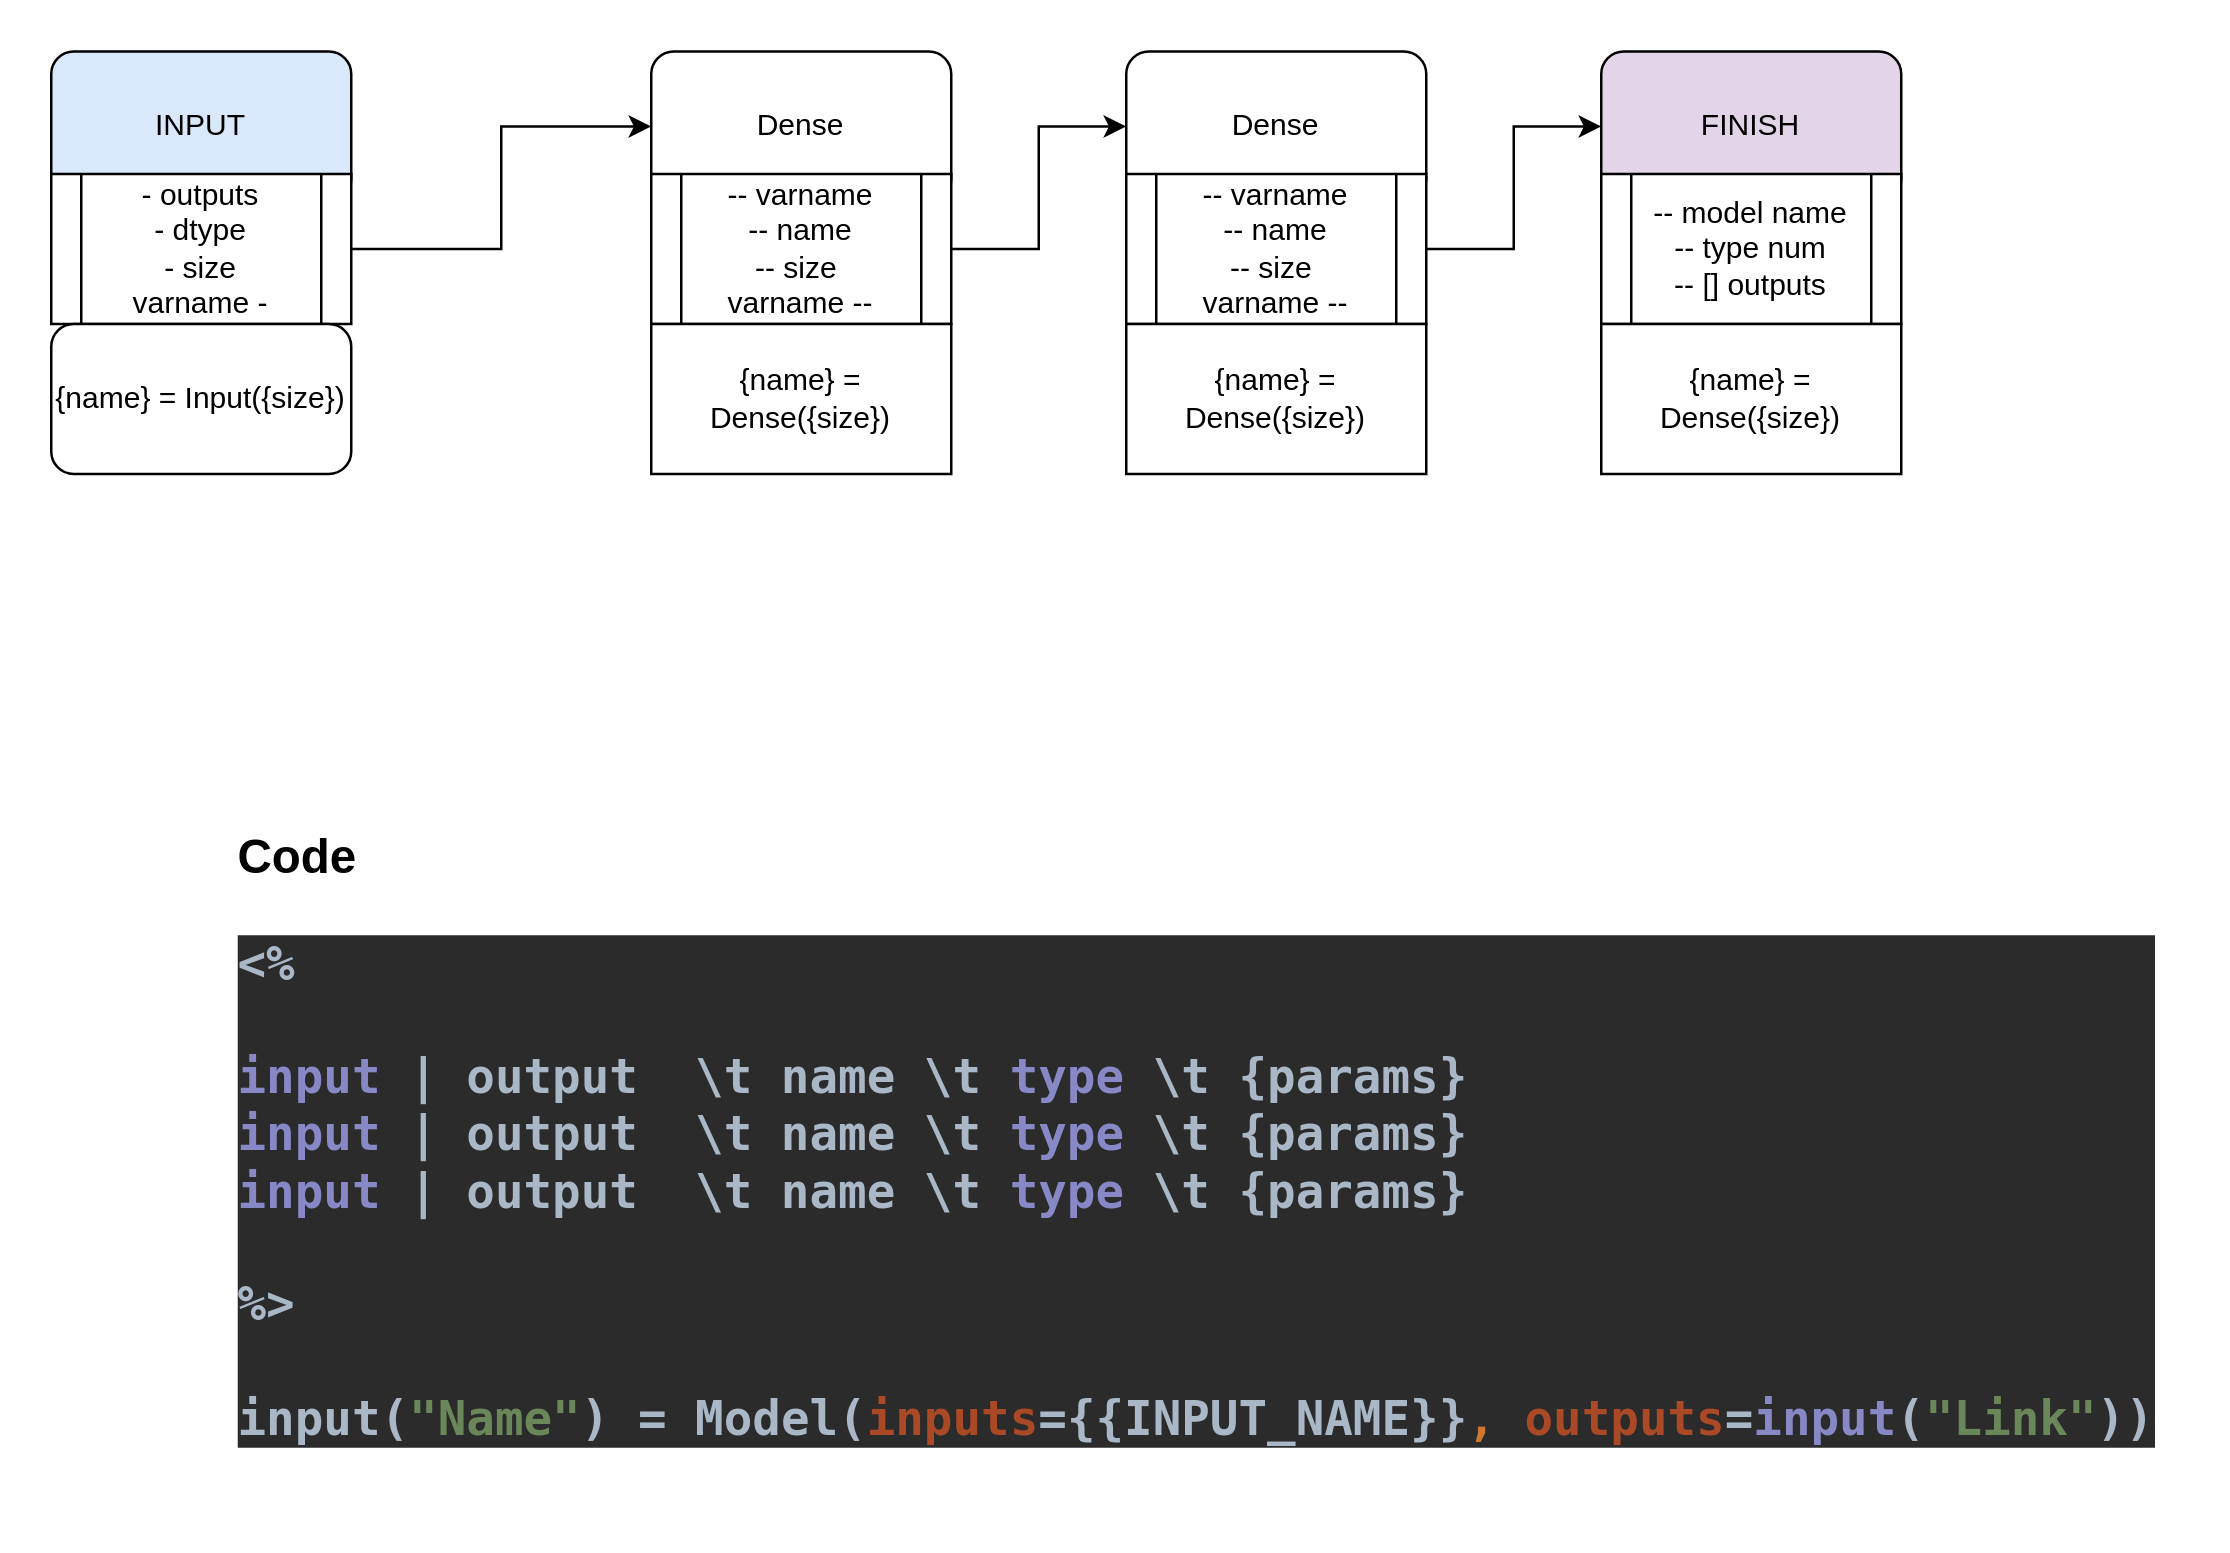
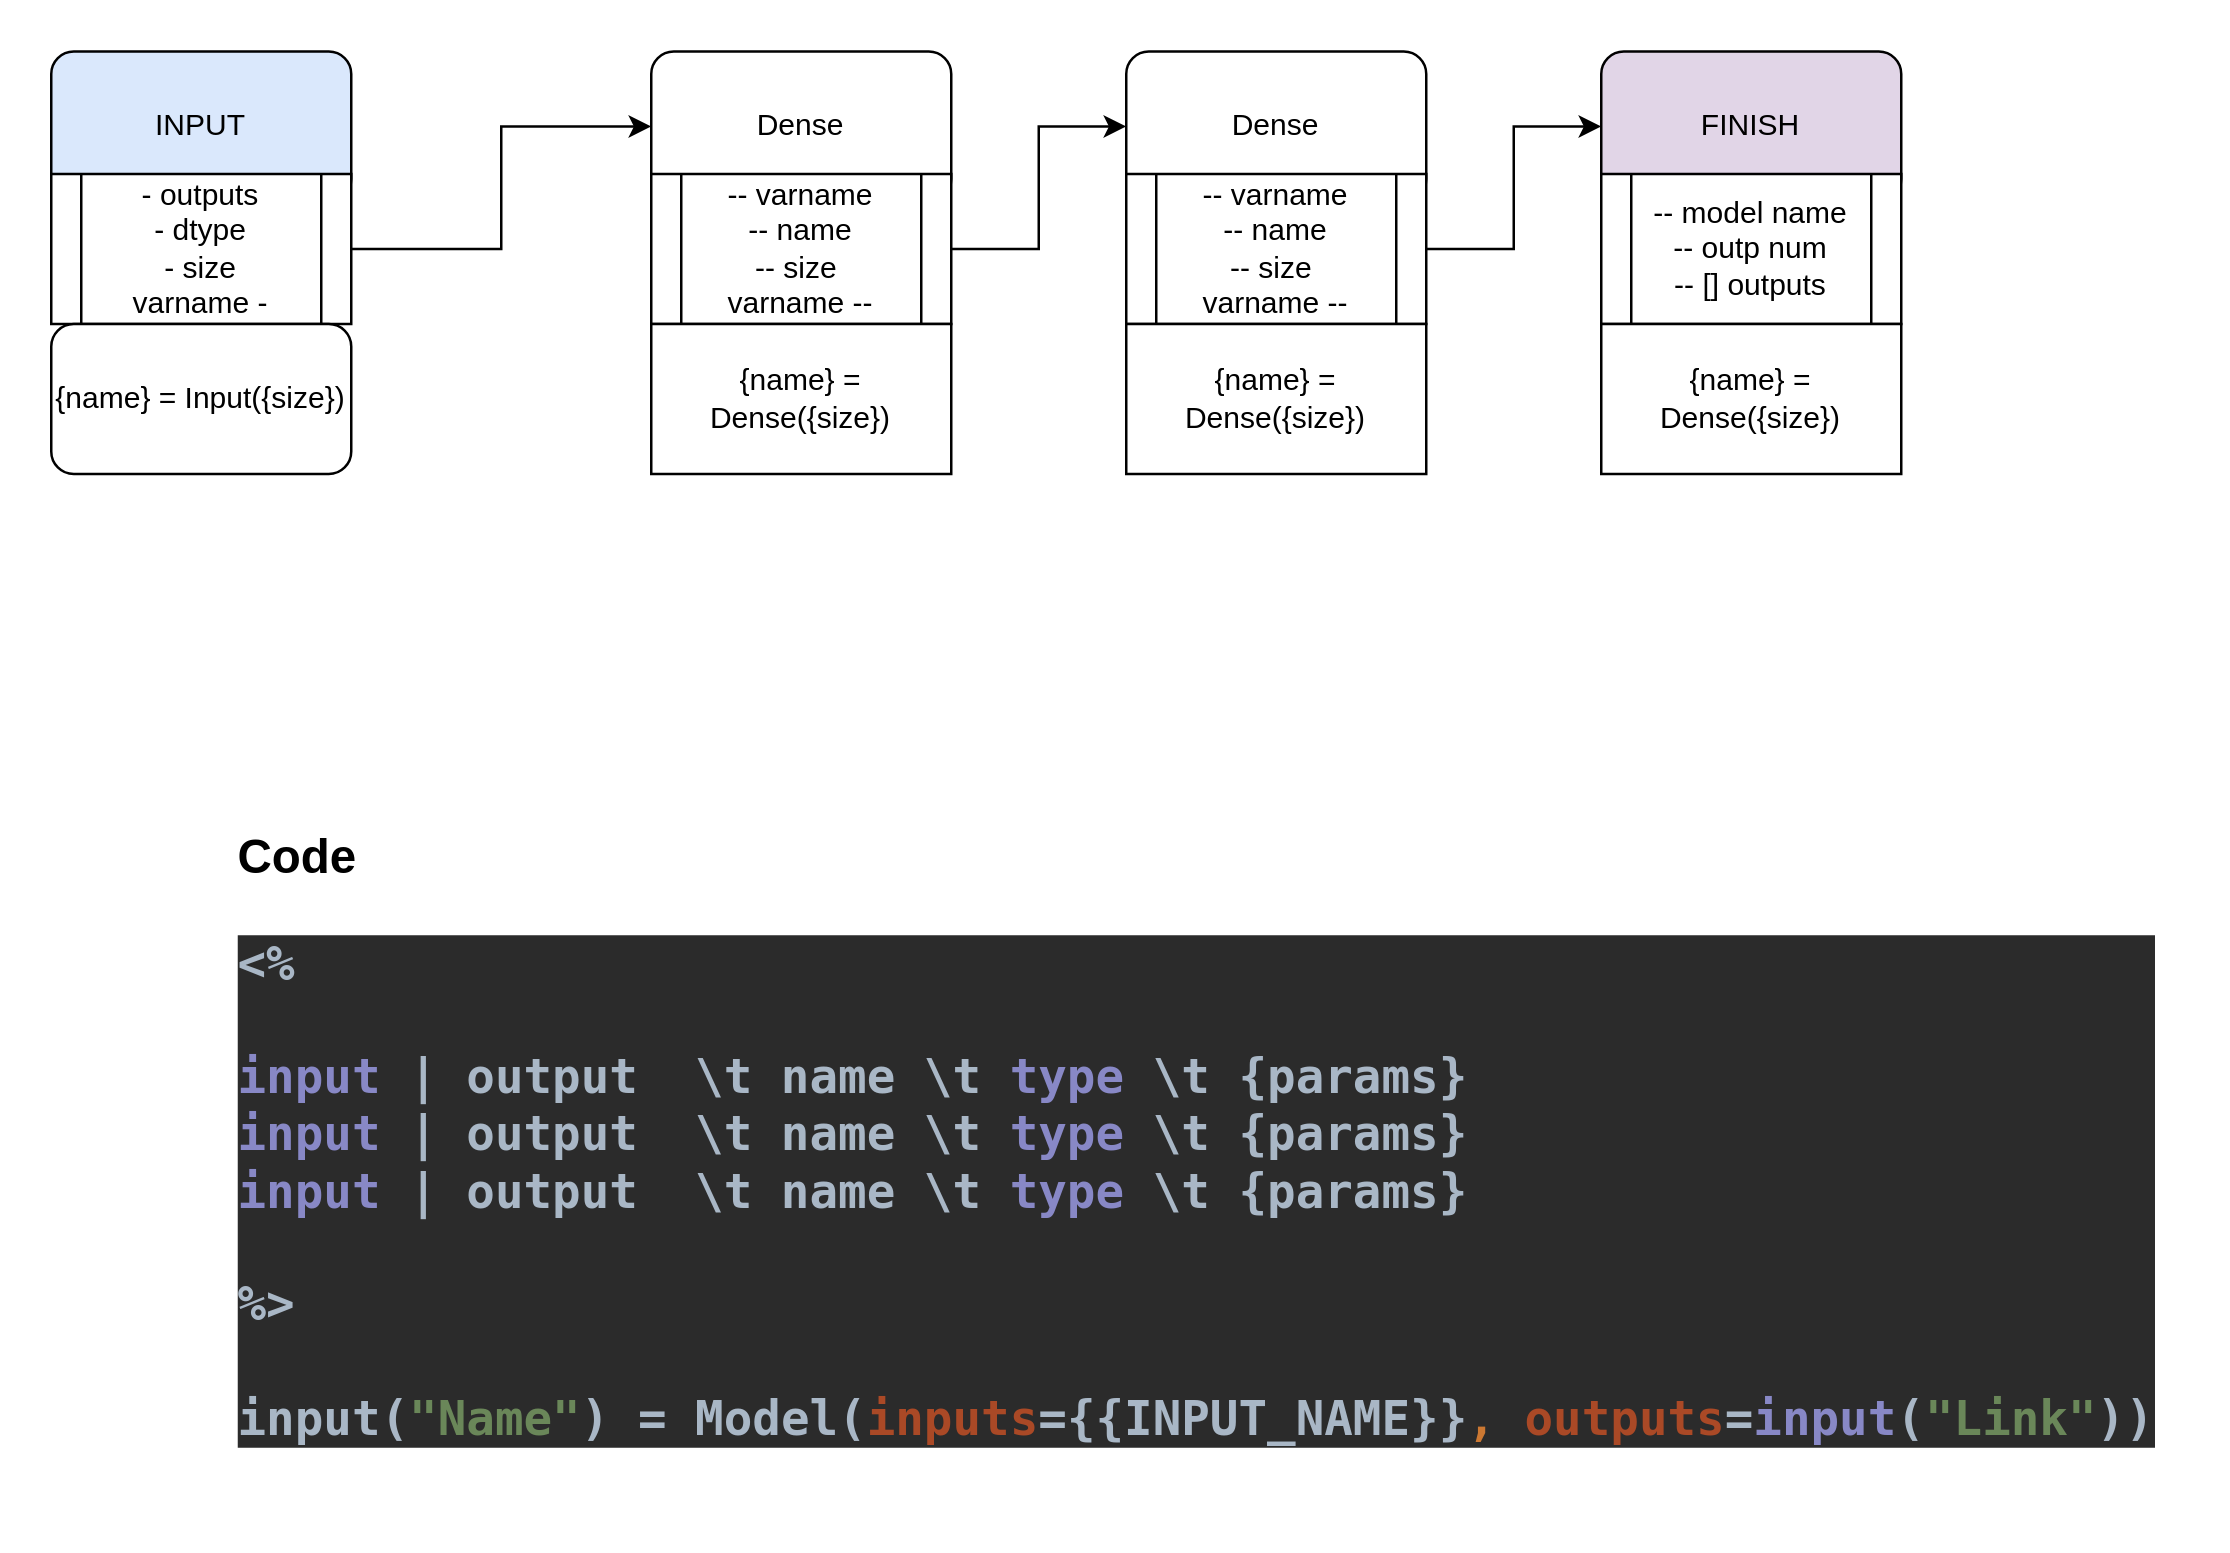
node "-- model name -- type num -- [] outputs": label "-- model name -- type num -- [] outputs" -> "-- model name -- outp num -- [] outputs"
